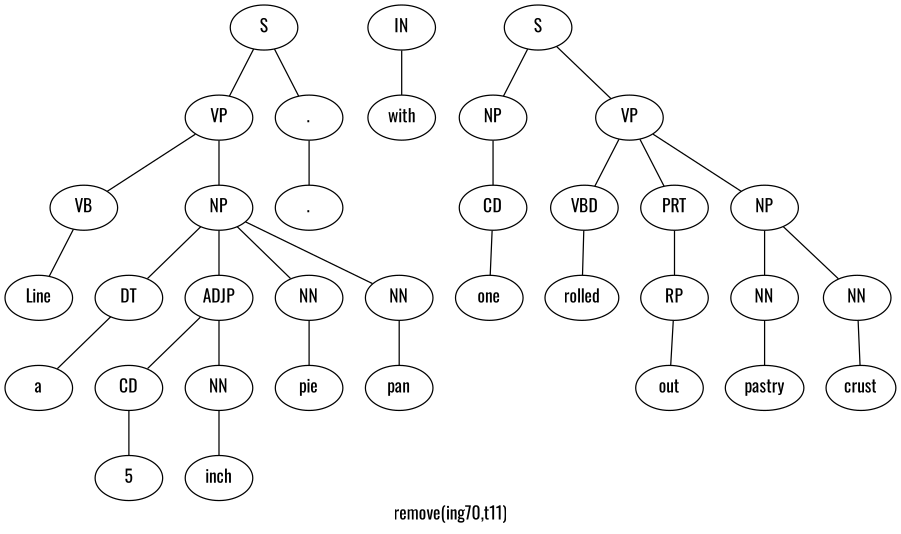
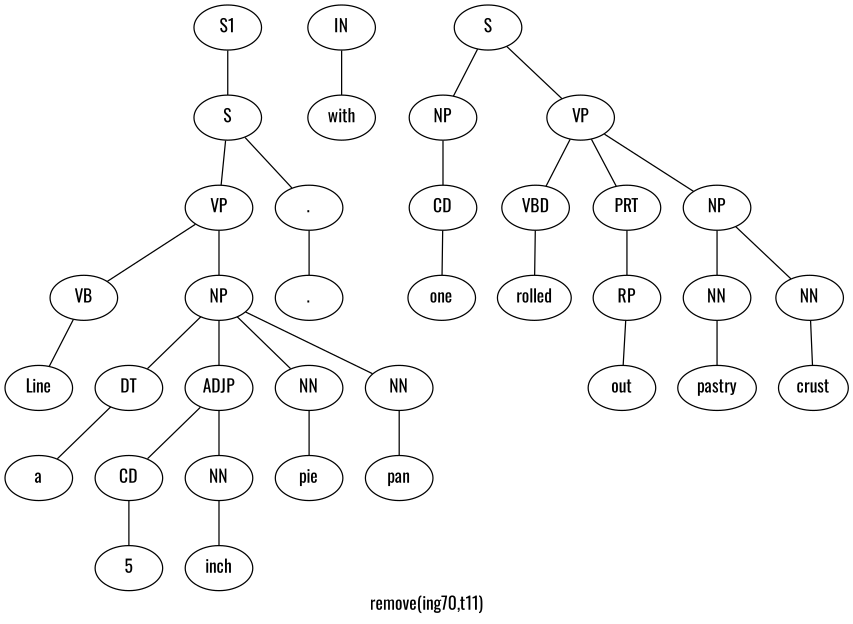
node "S1": added
